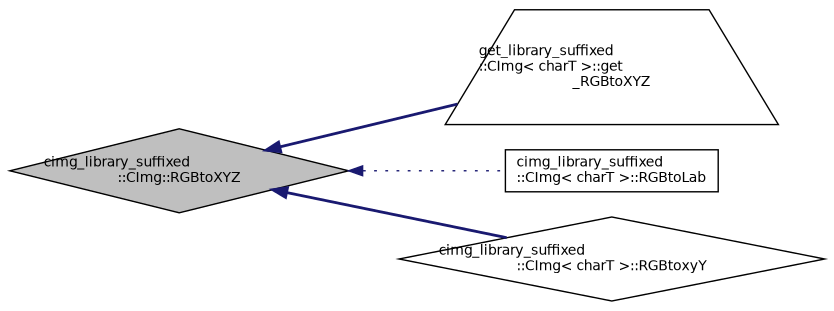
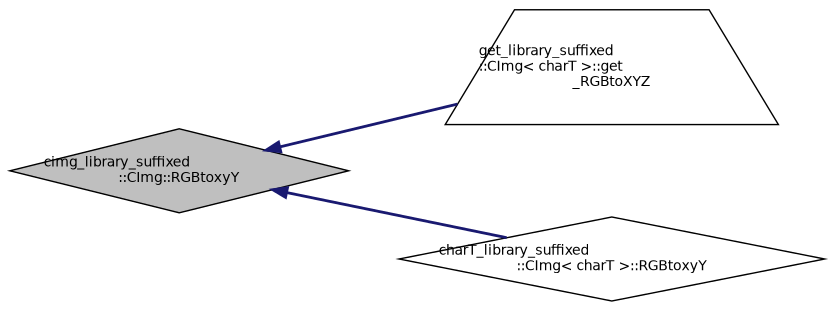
node "cimg_library_suffixed ::CImg::RGBtoXYZ": label "cimg_library_suffixed ::CImg::RGBtoXYZ" -> "cimg_library_suffixed ::CImg::RGBtoxyY"
node "cimg_library_suffixed ::CImg< charT >::RGBtoLab": removed
node "cimg_library_suffixed ::CImg< charT >::RGBtoxyY": label "cimg_library_suffixed ::CImg< charT >::RGBtoxyY" -> "charT_library_suffixed ::CImg< charT >::RGBtoxyY"
